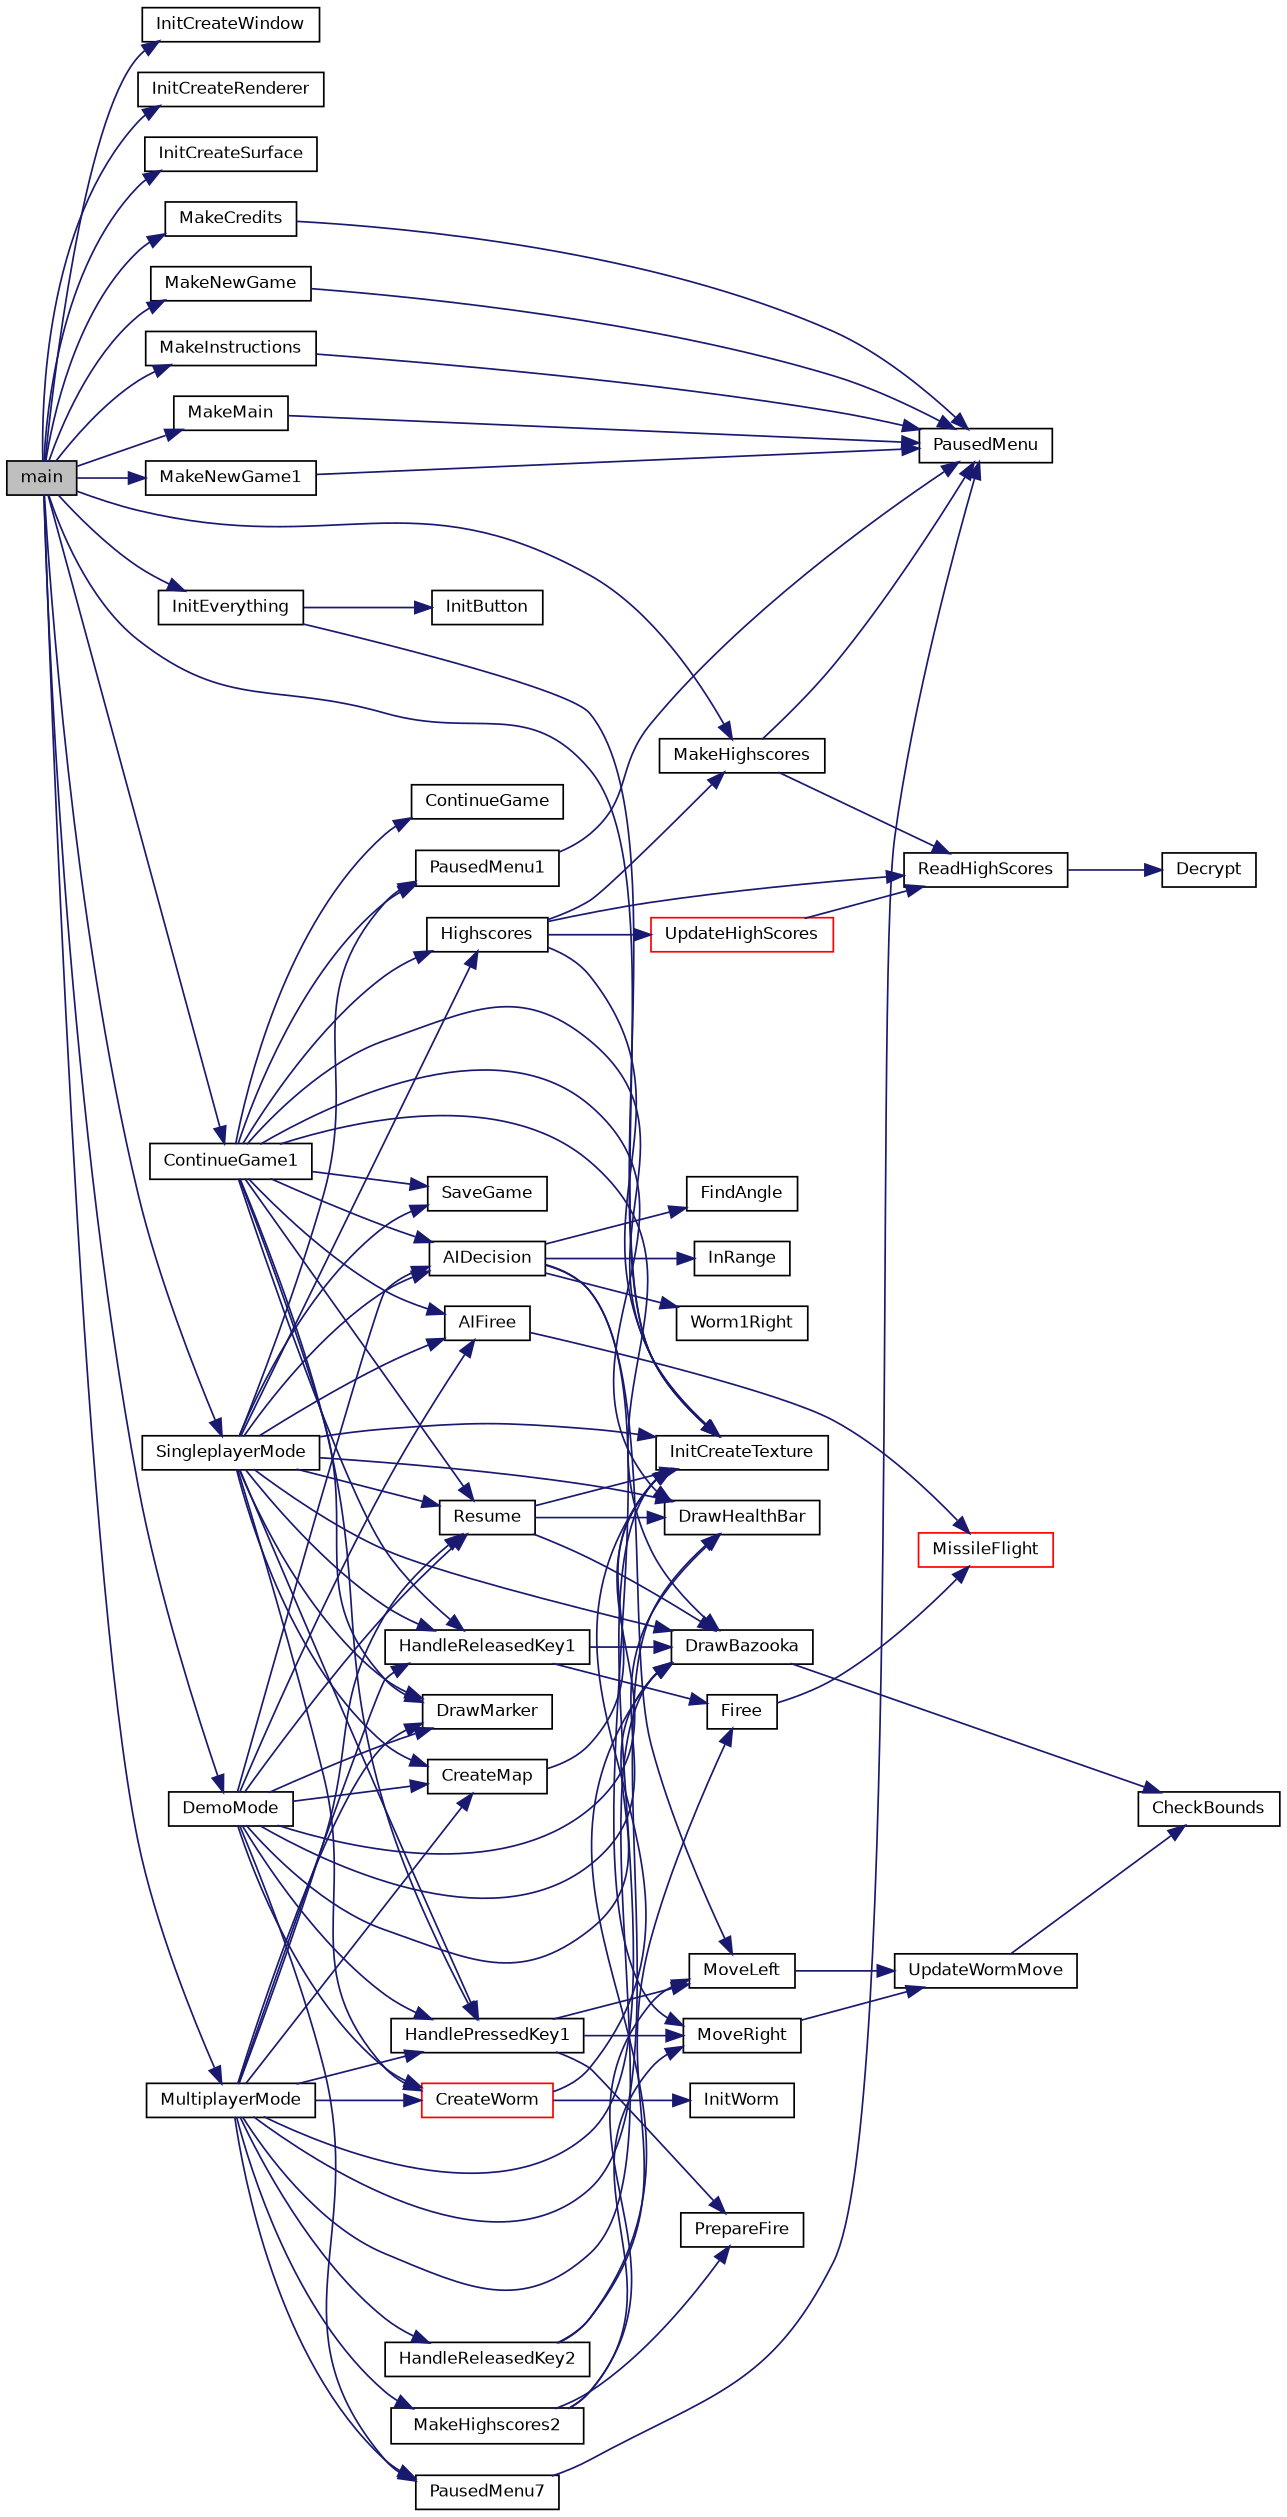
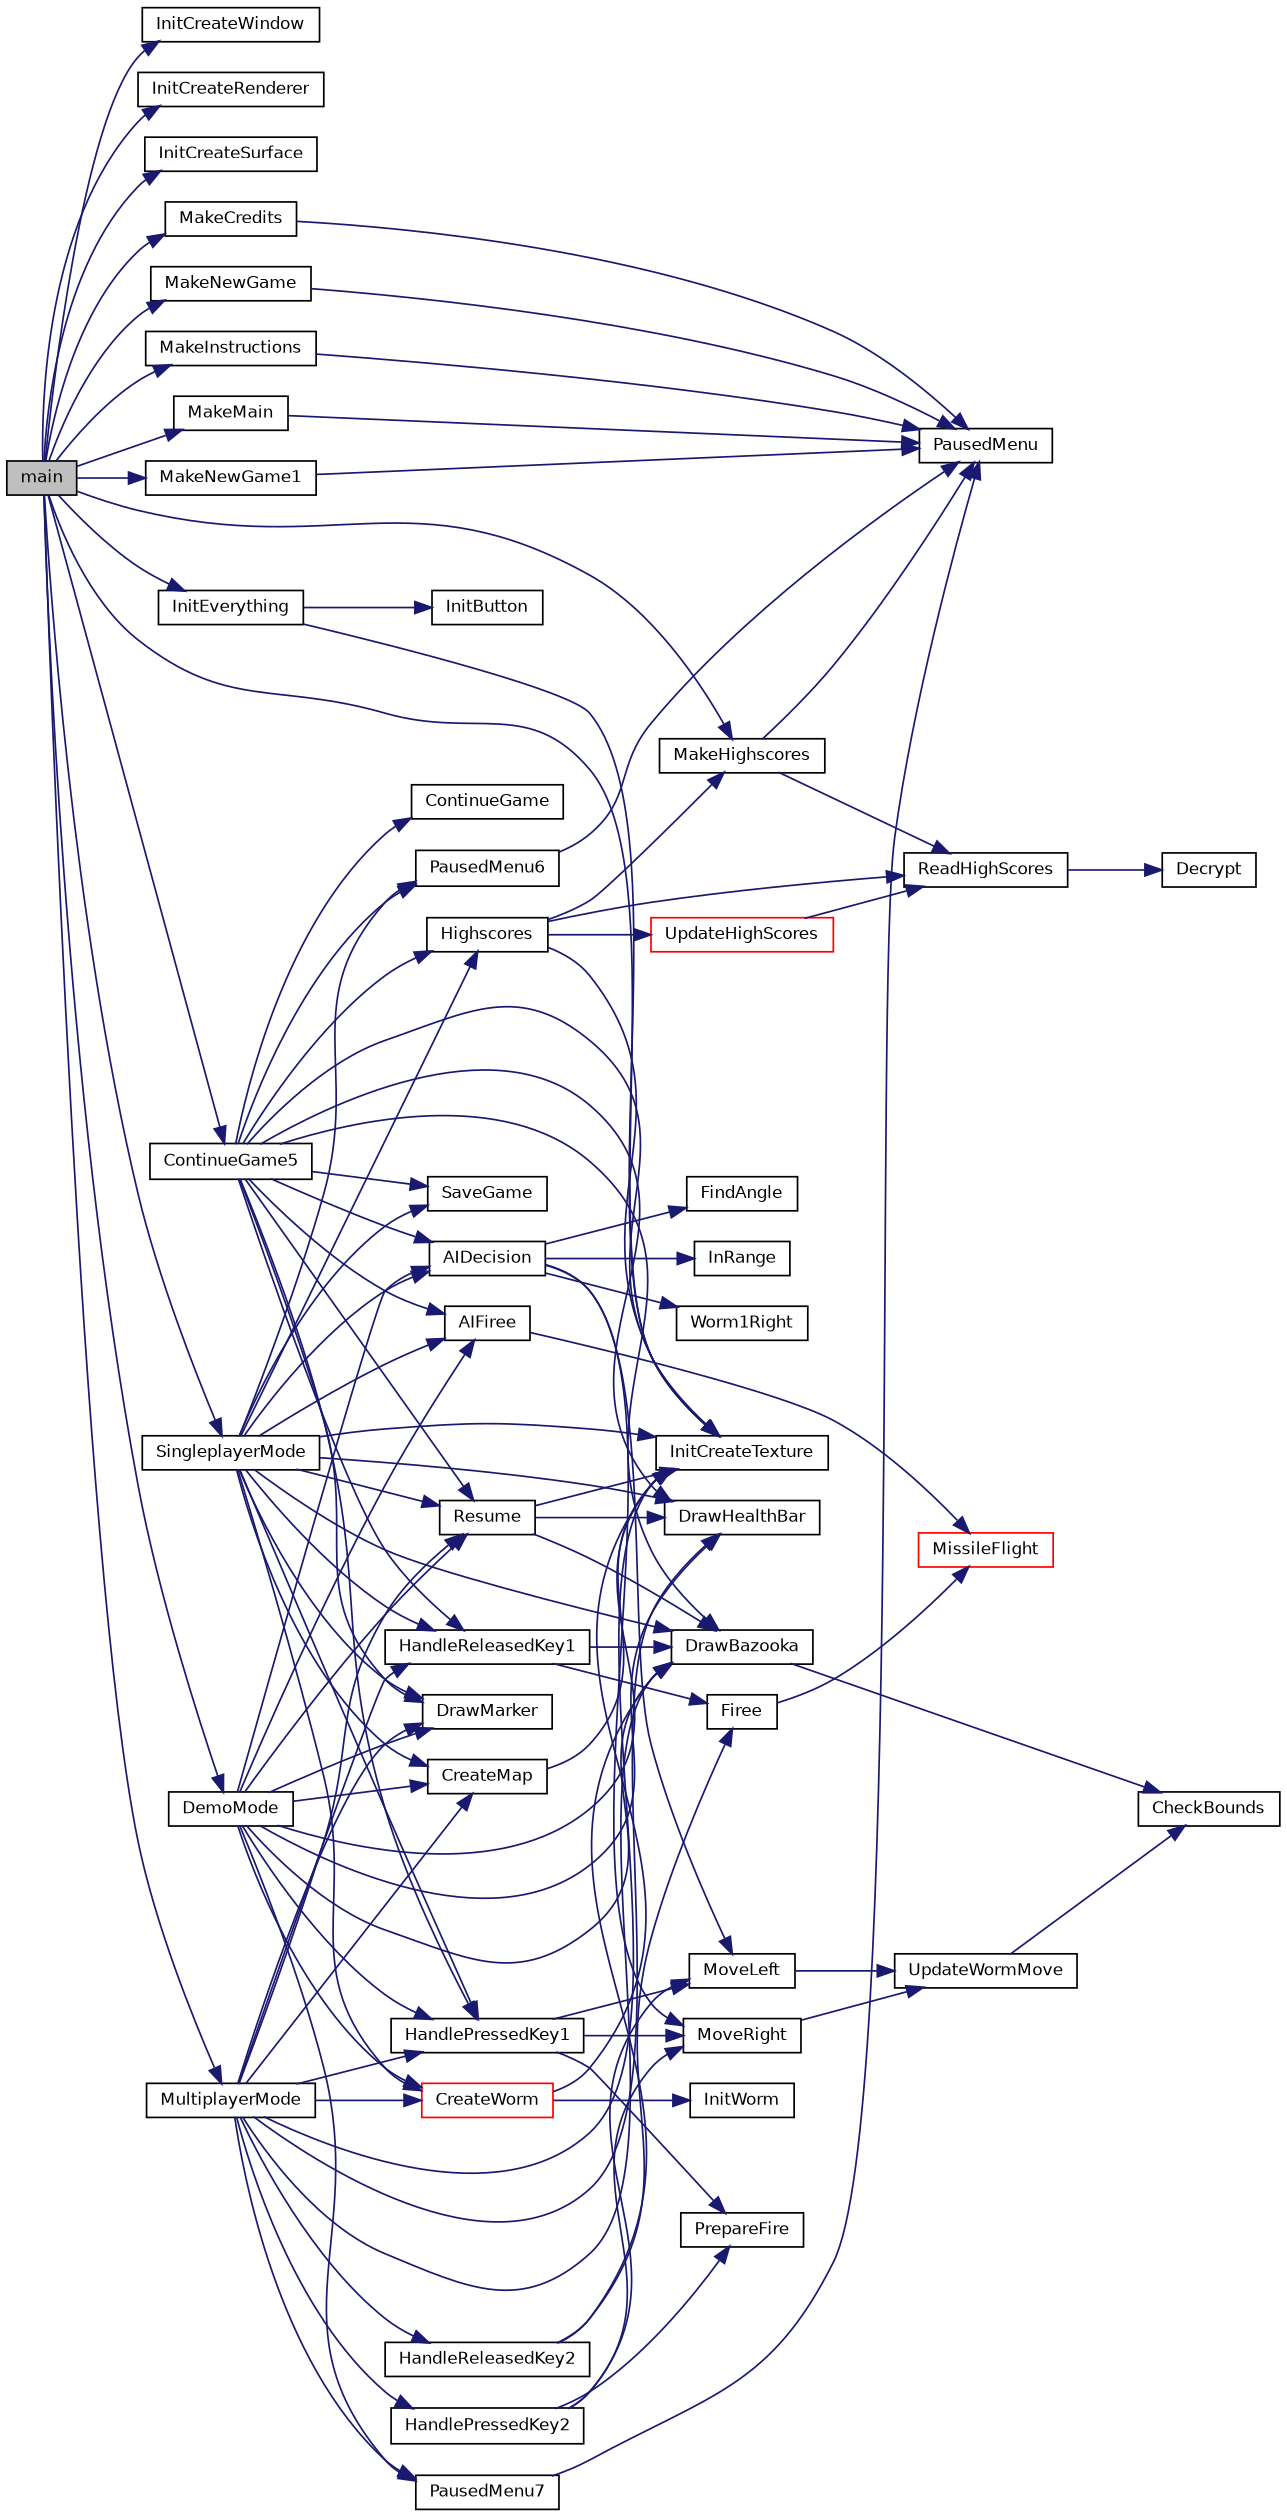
node "PausedMenu1": label "PausedMenu1" -> "PausedMenu6"
node "ContinueGame1": label "ContinueGame1" -> "ContinueGame5"
node "MakeHighscores2": label "MakeHighscores2" -> "HandlePressedKey2"
